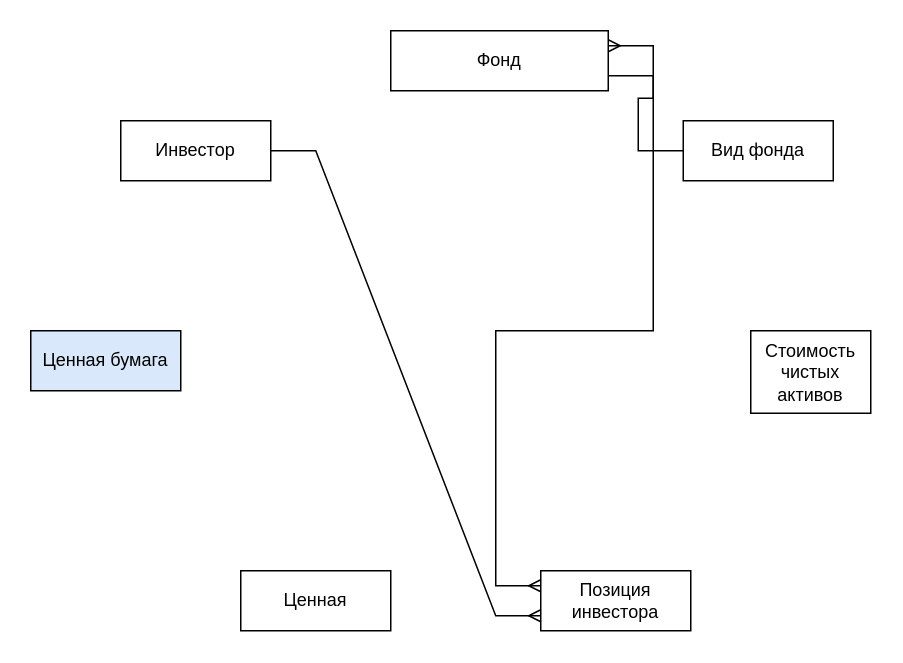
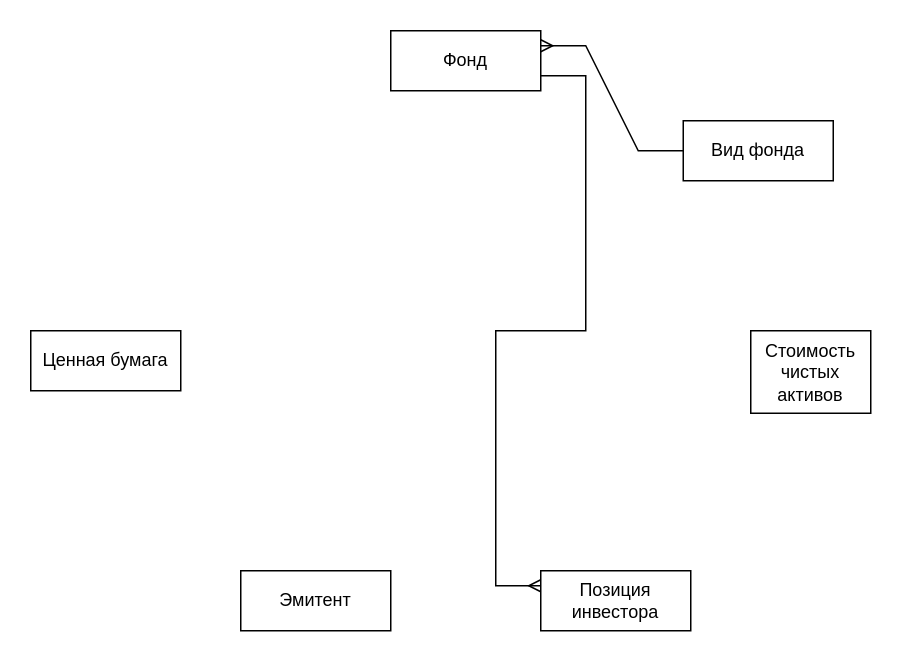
node "Фонд": size 218x60 -> 150x60
node "Инвестор": removed
node "Ценная бумага": fillcolor #dae8fc -> #ffffff
edge "Инвестор" -> "Позиция инвестора": removed
node "Ценная": label "Ценная" -> "Эмитент"
